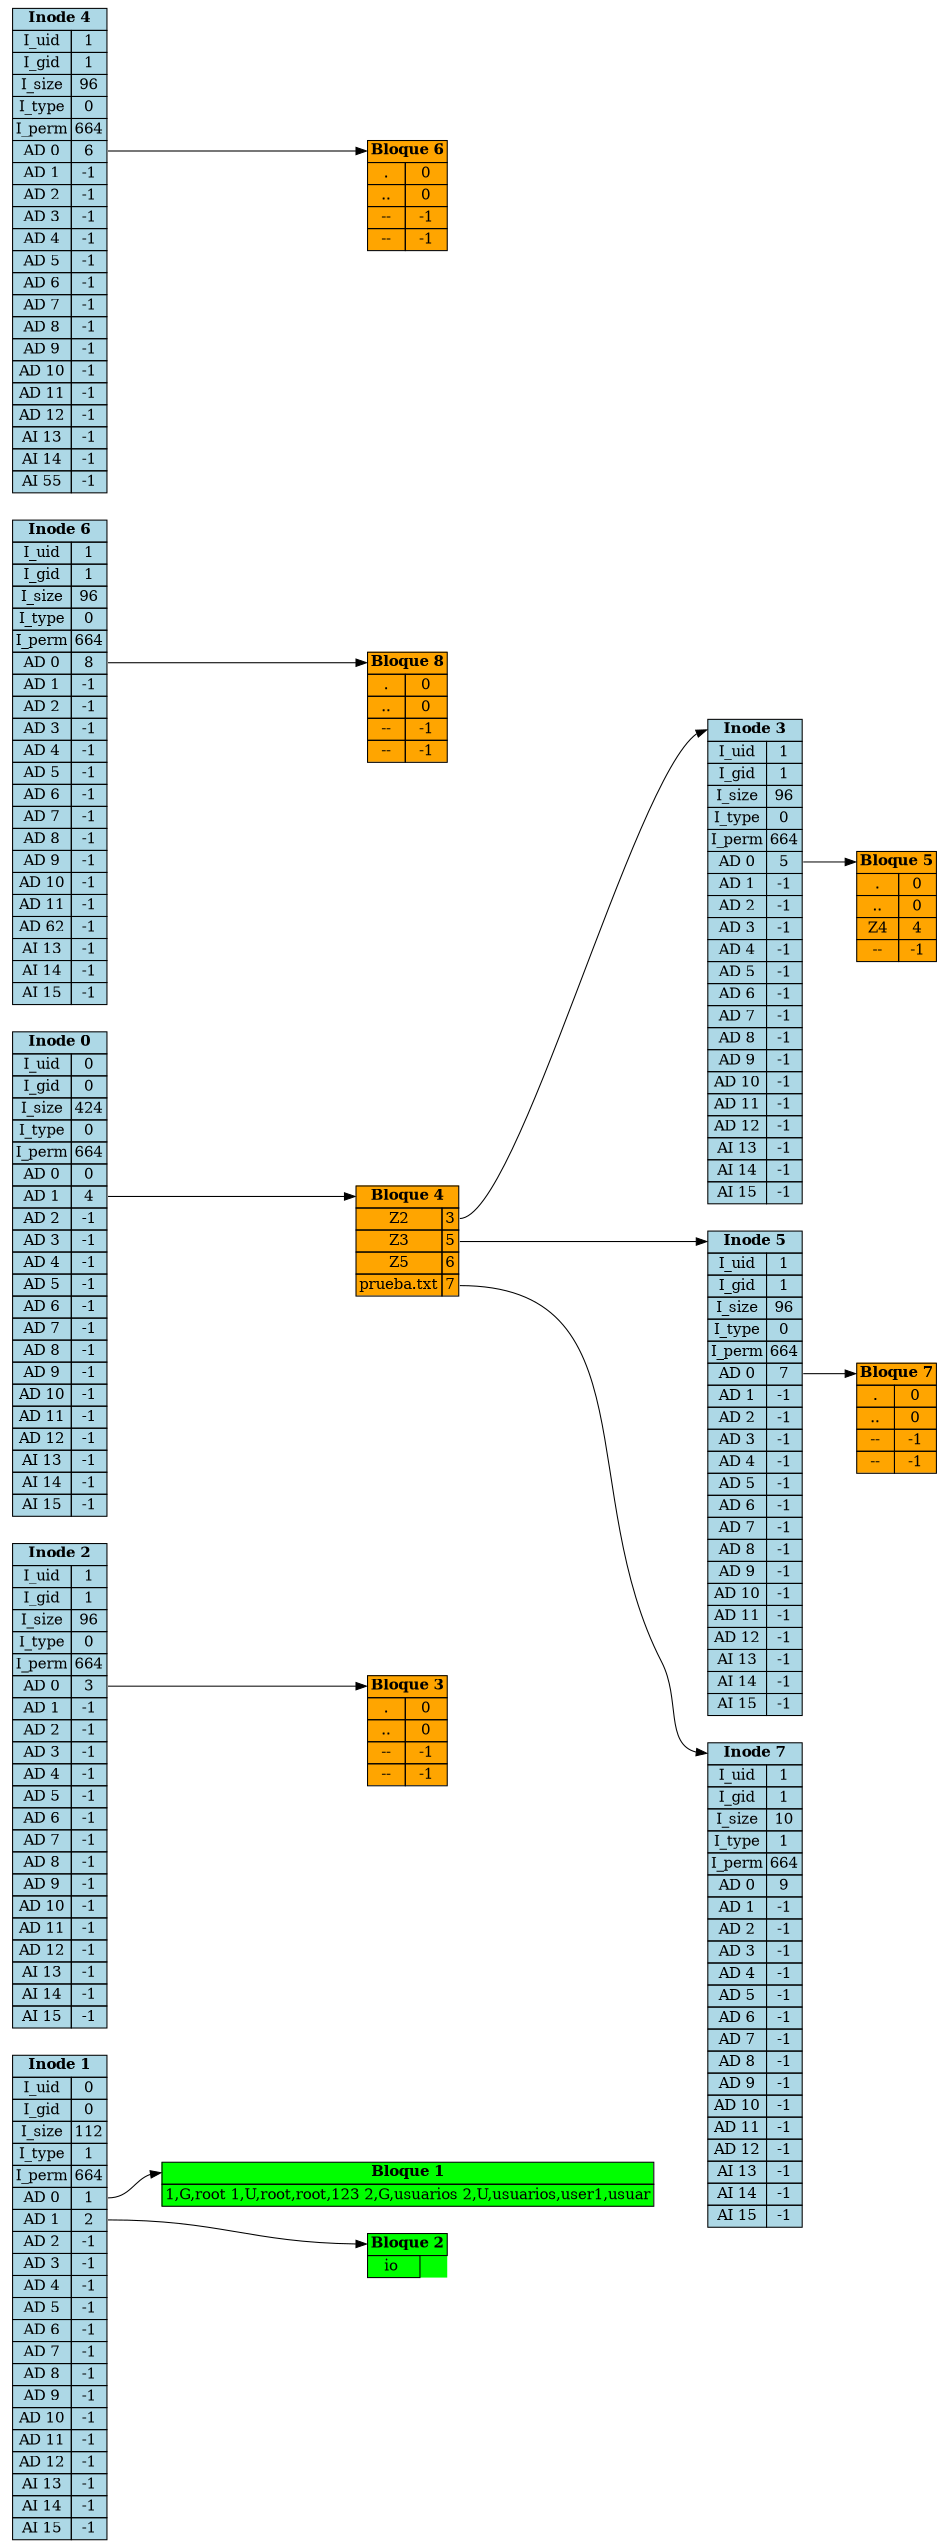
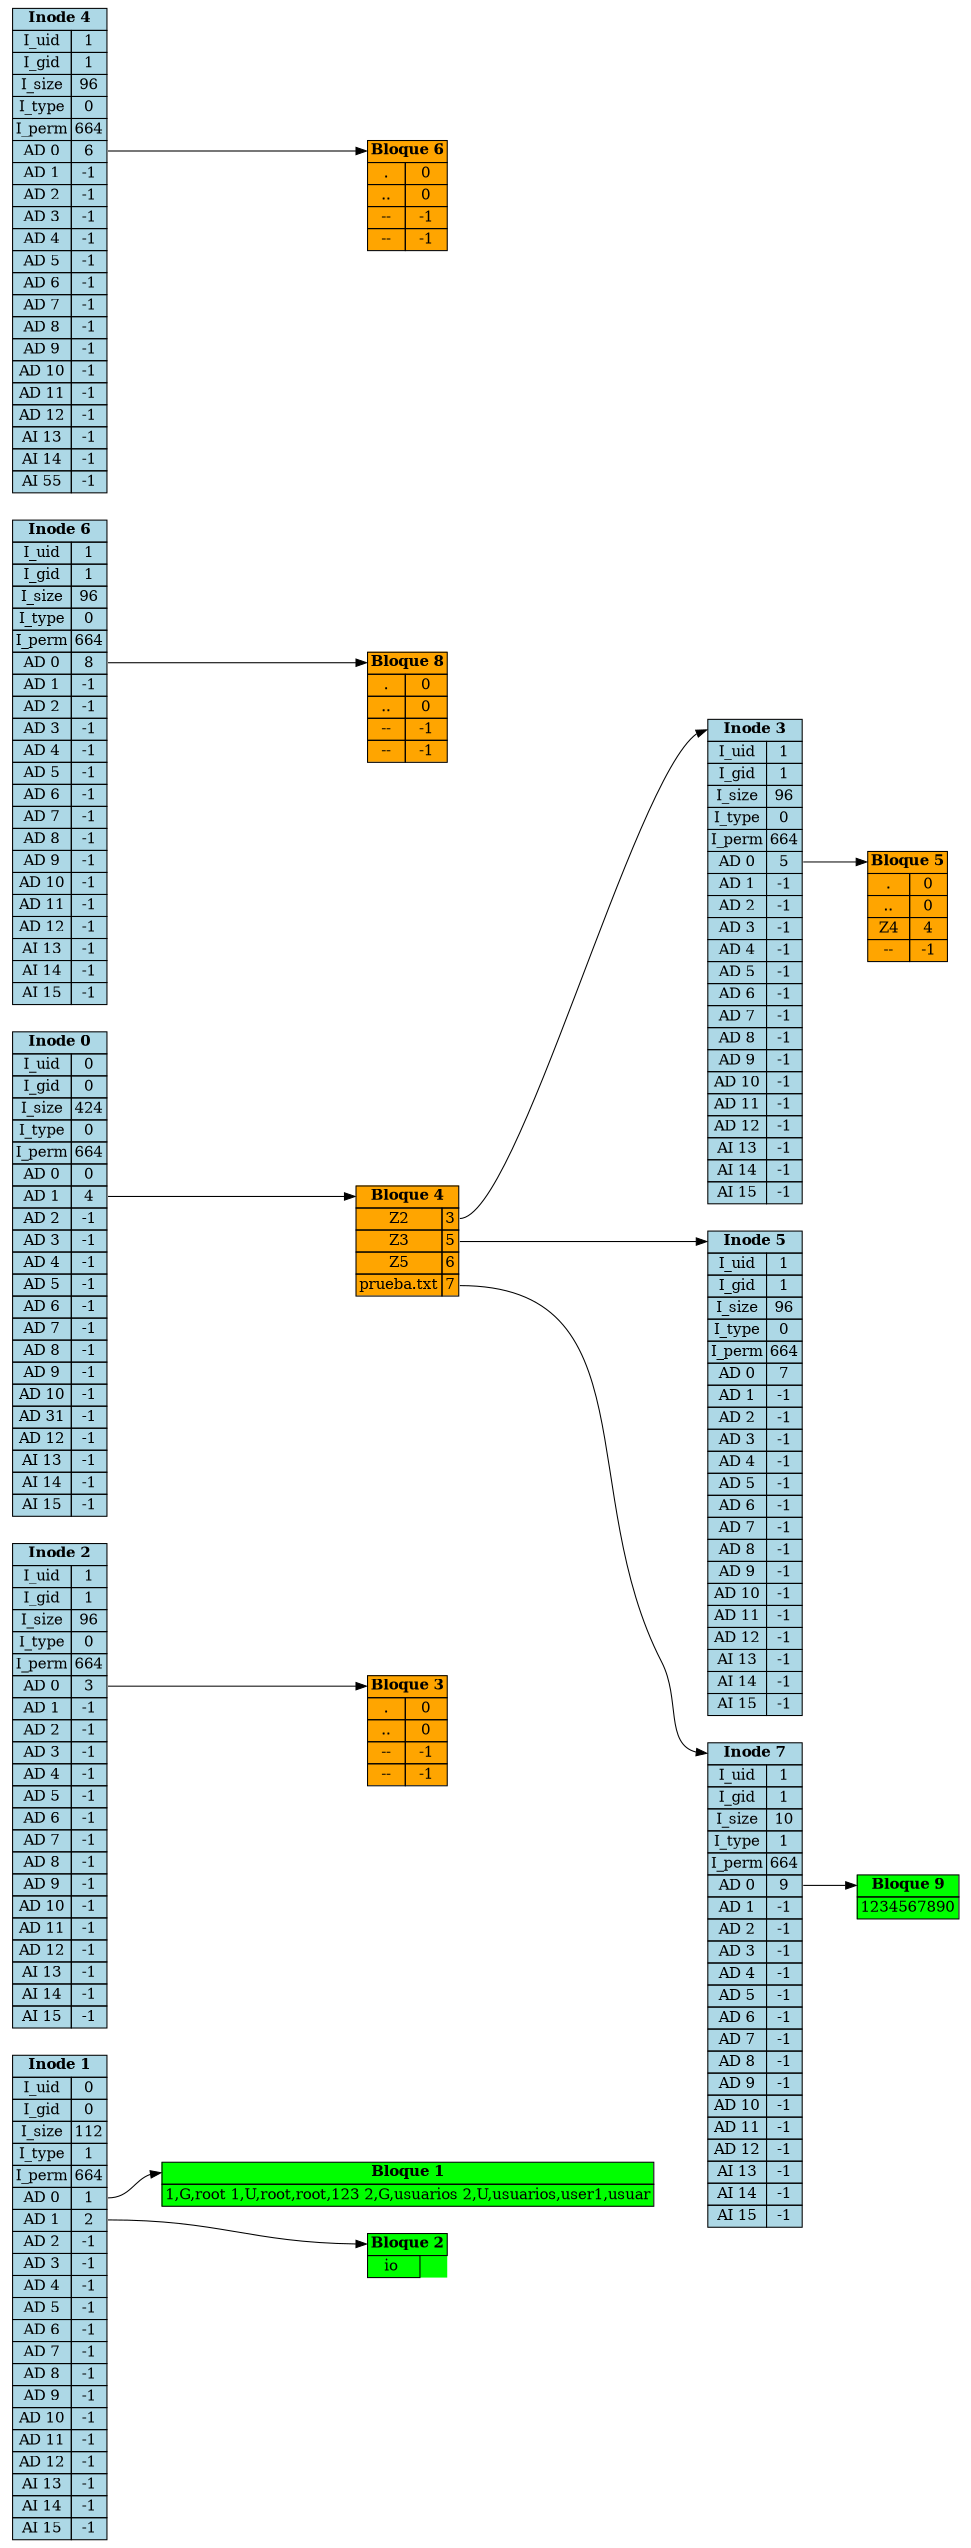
node "Inode 6": text "AD 62" -> "AD 12"
node "Inode 0": text "AD 11" -> "AD 31"
node "Bloque 7": removed
node "Bloque 9": added
